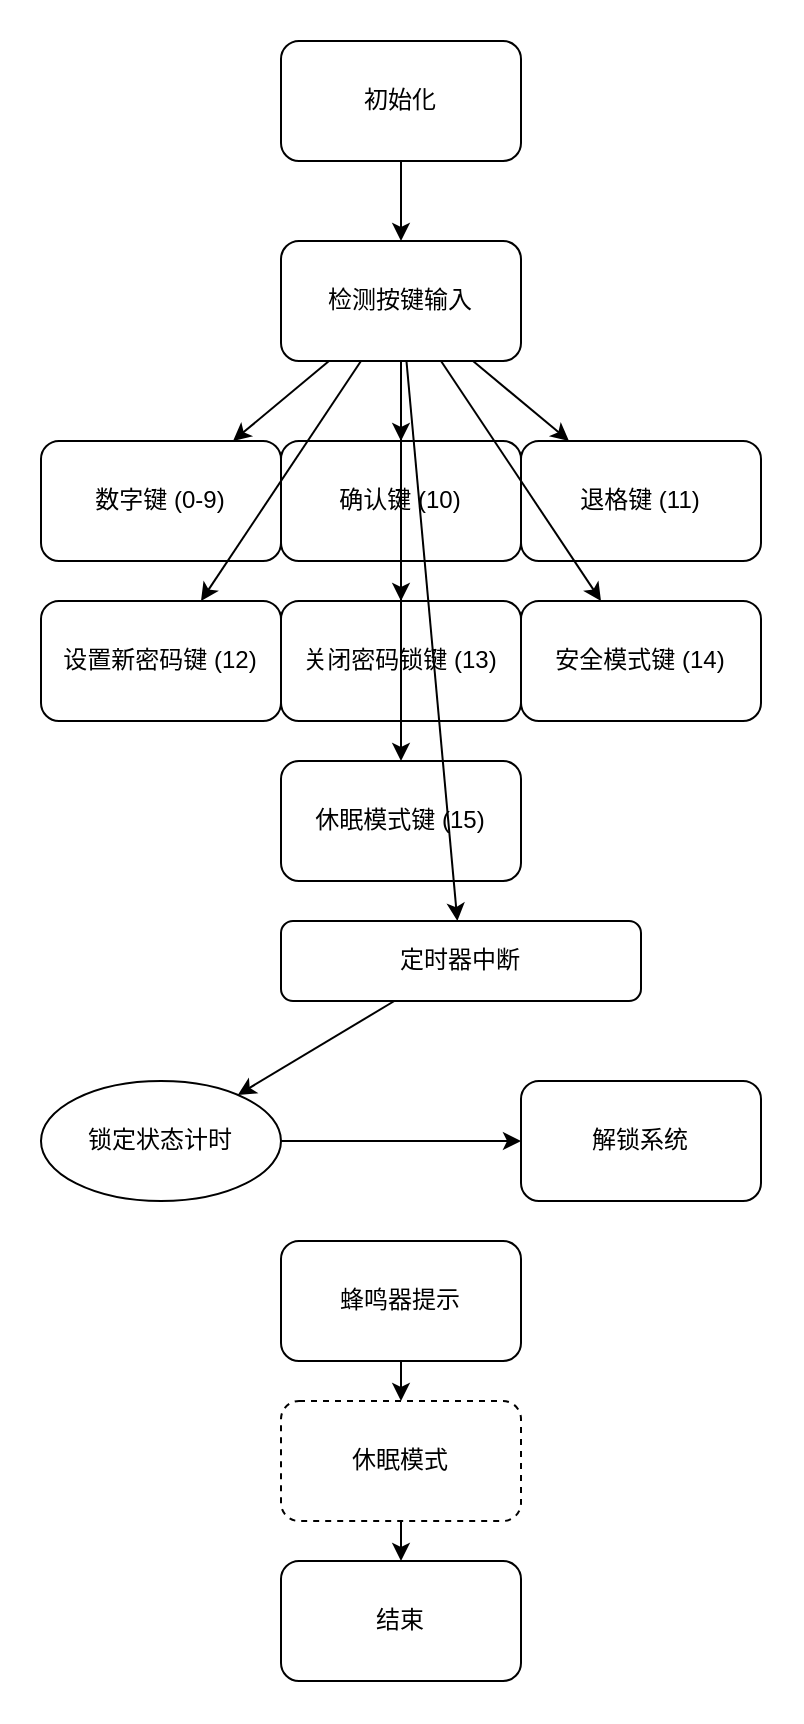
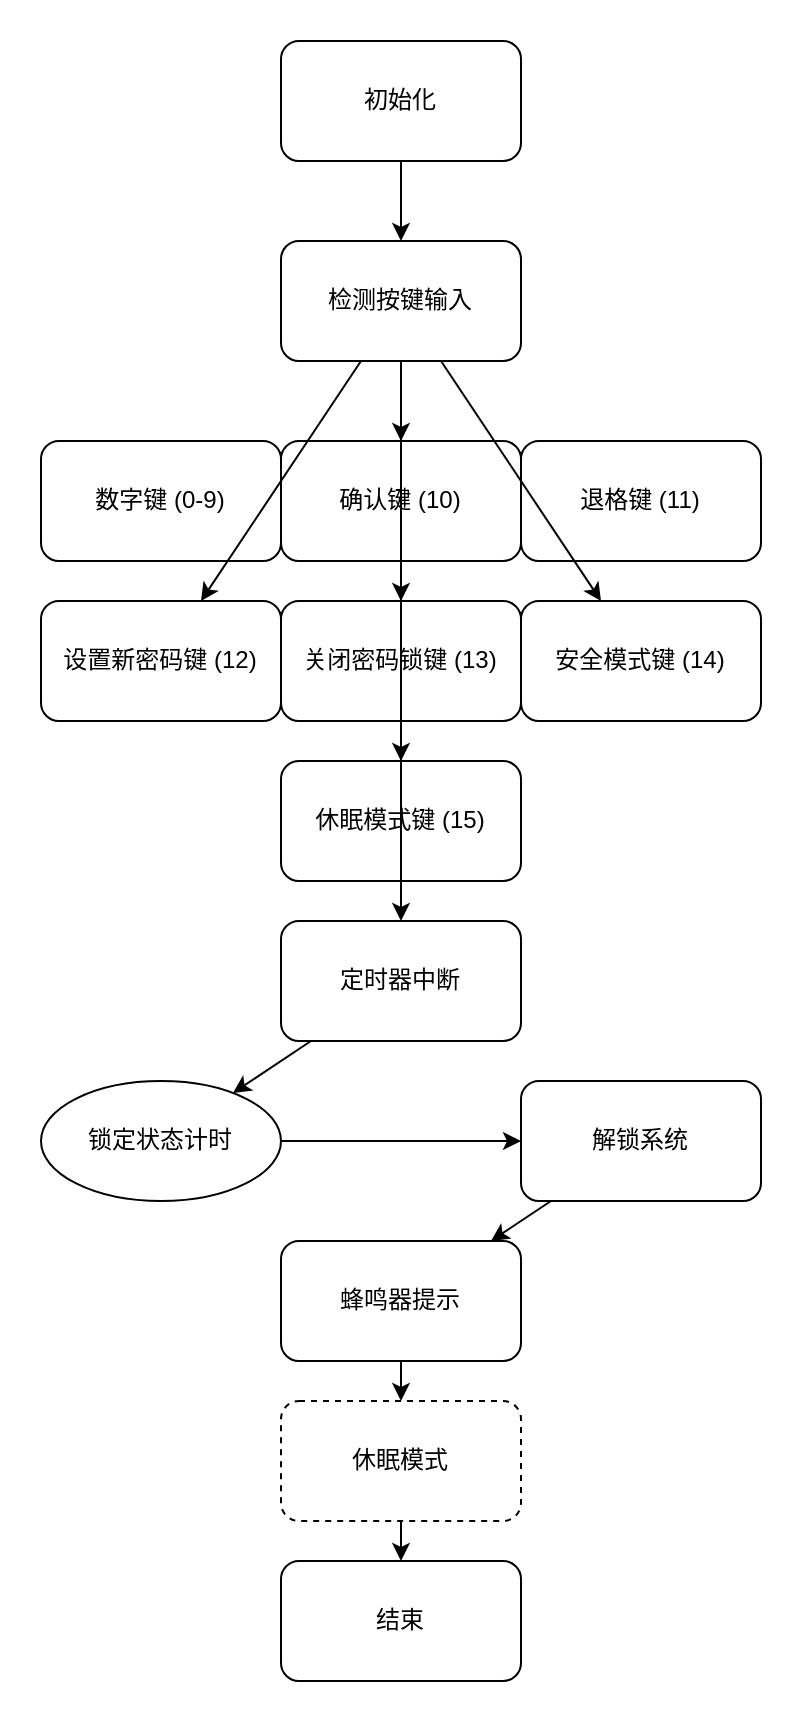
edge "检测按键输入" -> "数字键 (0-9)": removed
edge "检测按键输入" -> "退格键 (11)": removed
node "定时器中断": size 360x80 -> 240x120
edge "解锁系统" -> "蜂鸣器提示": added
